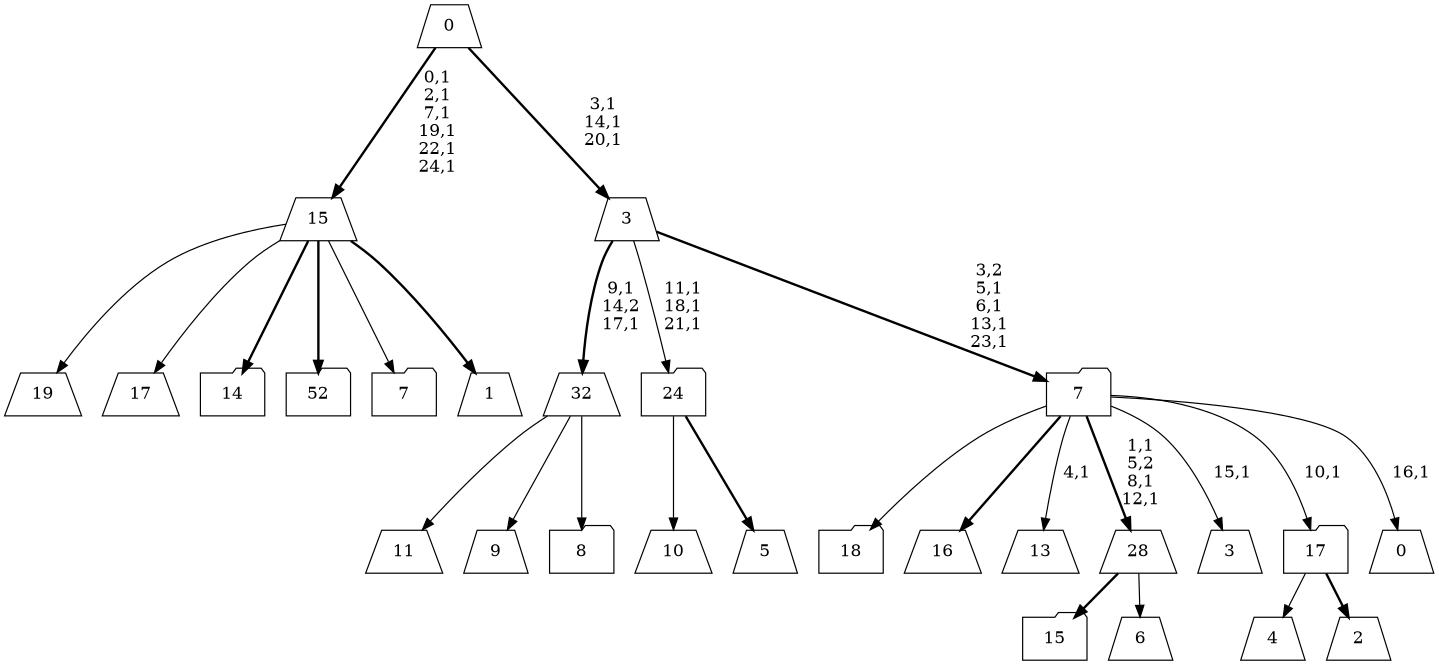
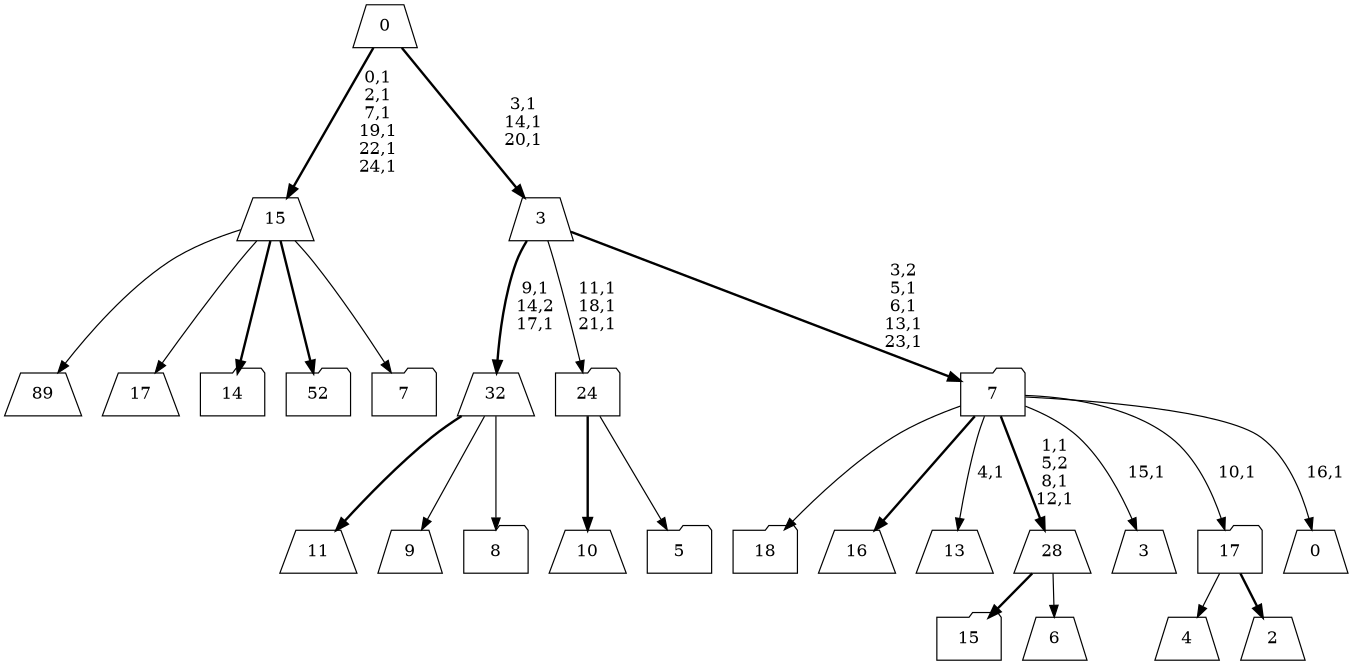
node "19": label "19" -> "89"
node "1": removed
edge "32" -> "11": style solid -> bold
edge "24" -> "10": style solid -> bold
edge "24" -> "5": style bold -> solid
node "5": shape trapezium -> folder
